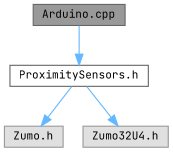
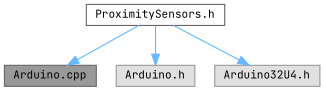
edge "Arduino.cpp" -> "ProximitySensors.h": reversed
node "Zumo.h": label "Zumo.h" -> "Arduino.h"
node "Zumo32U4.h": label "Zumo32U4.h" -> "Arduino32U4.h"
